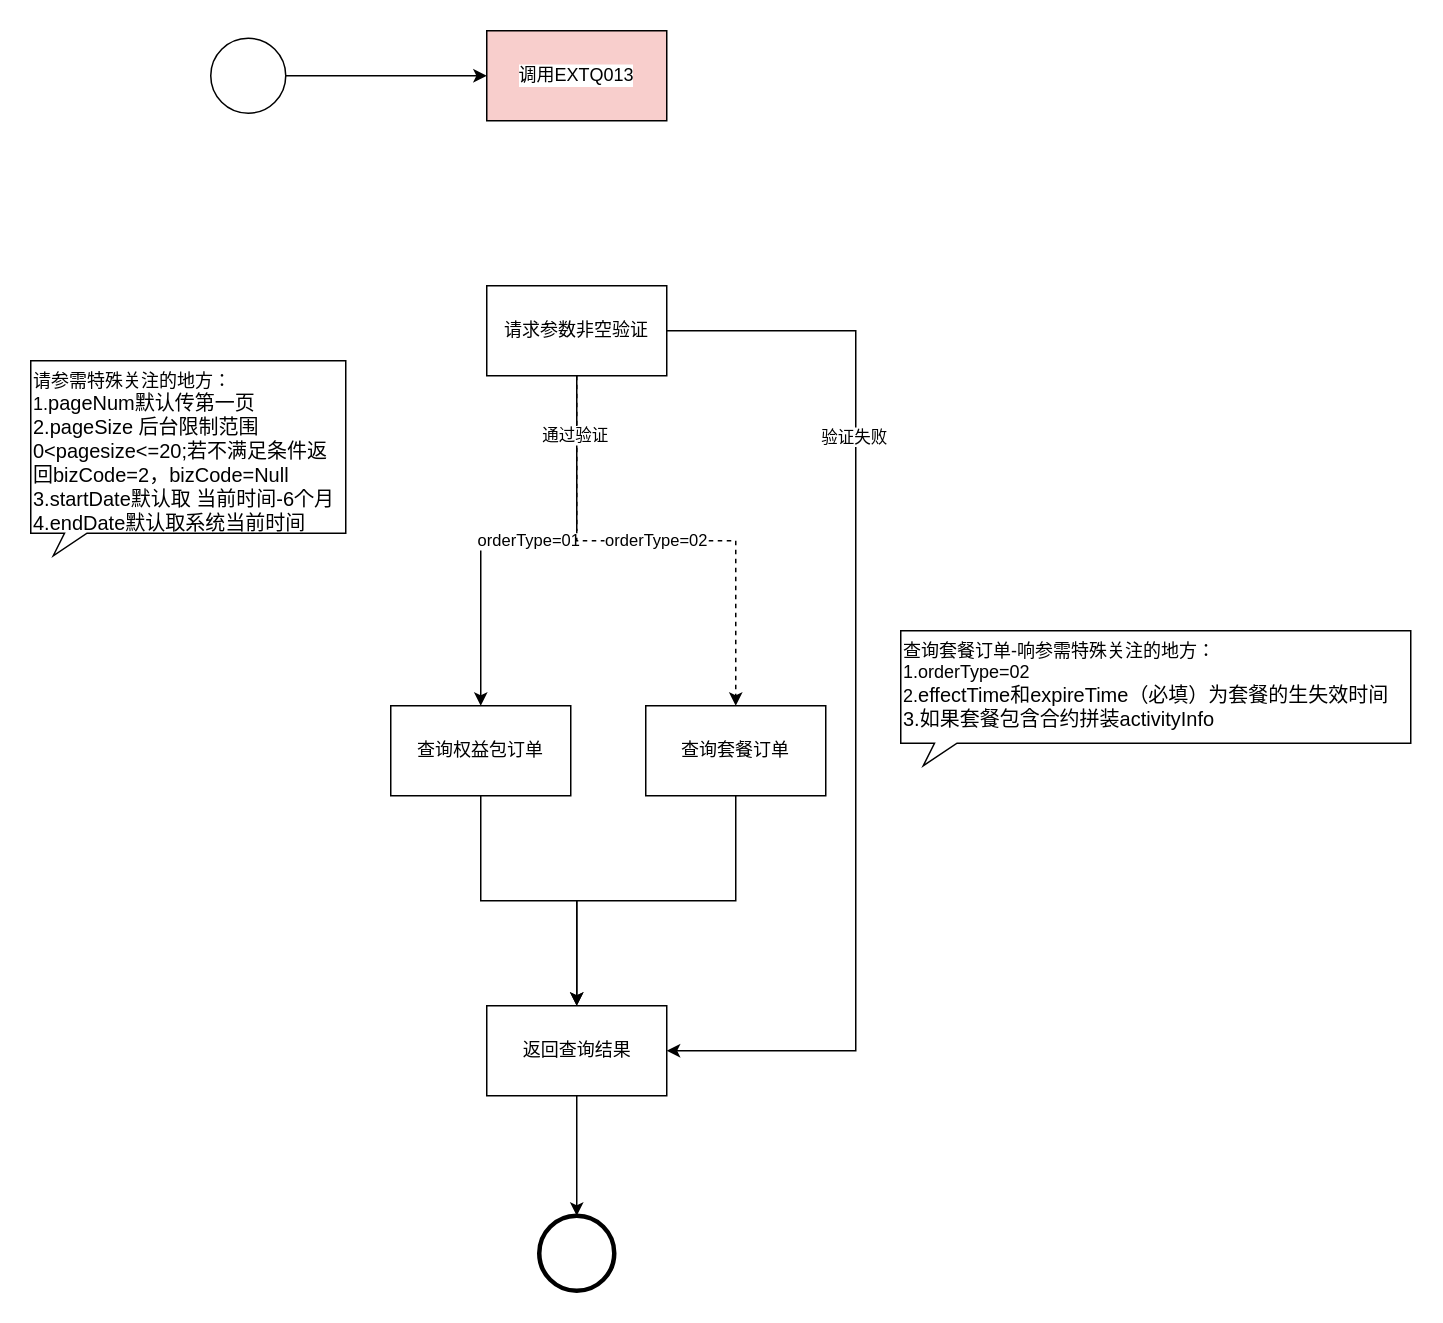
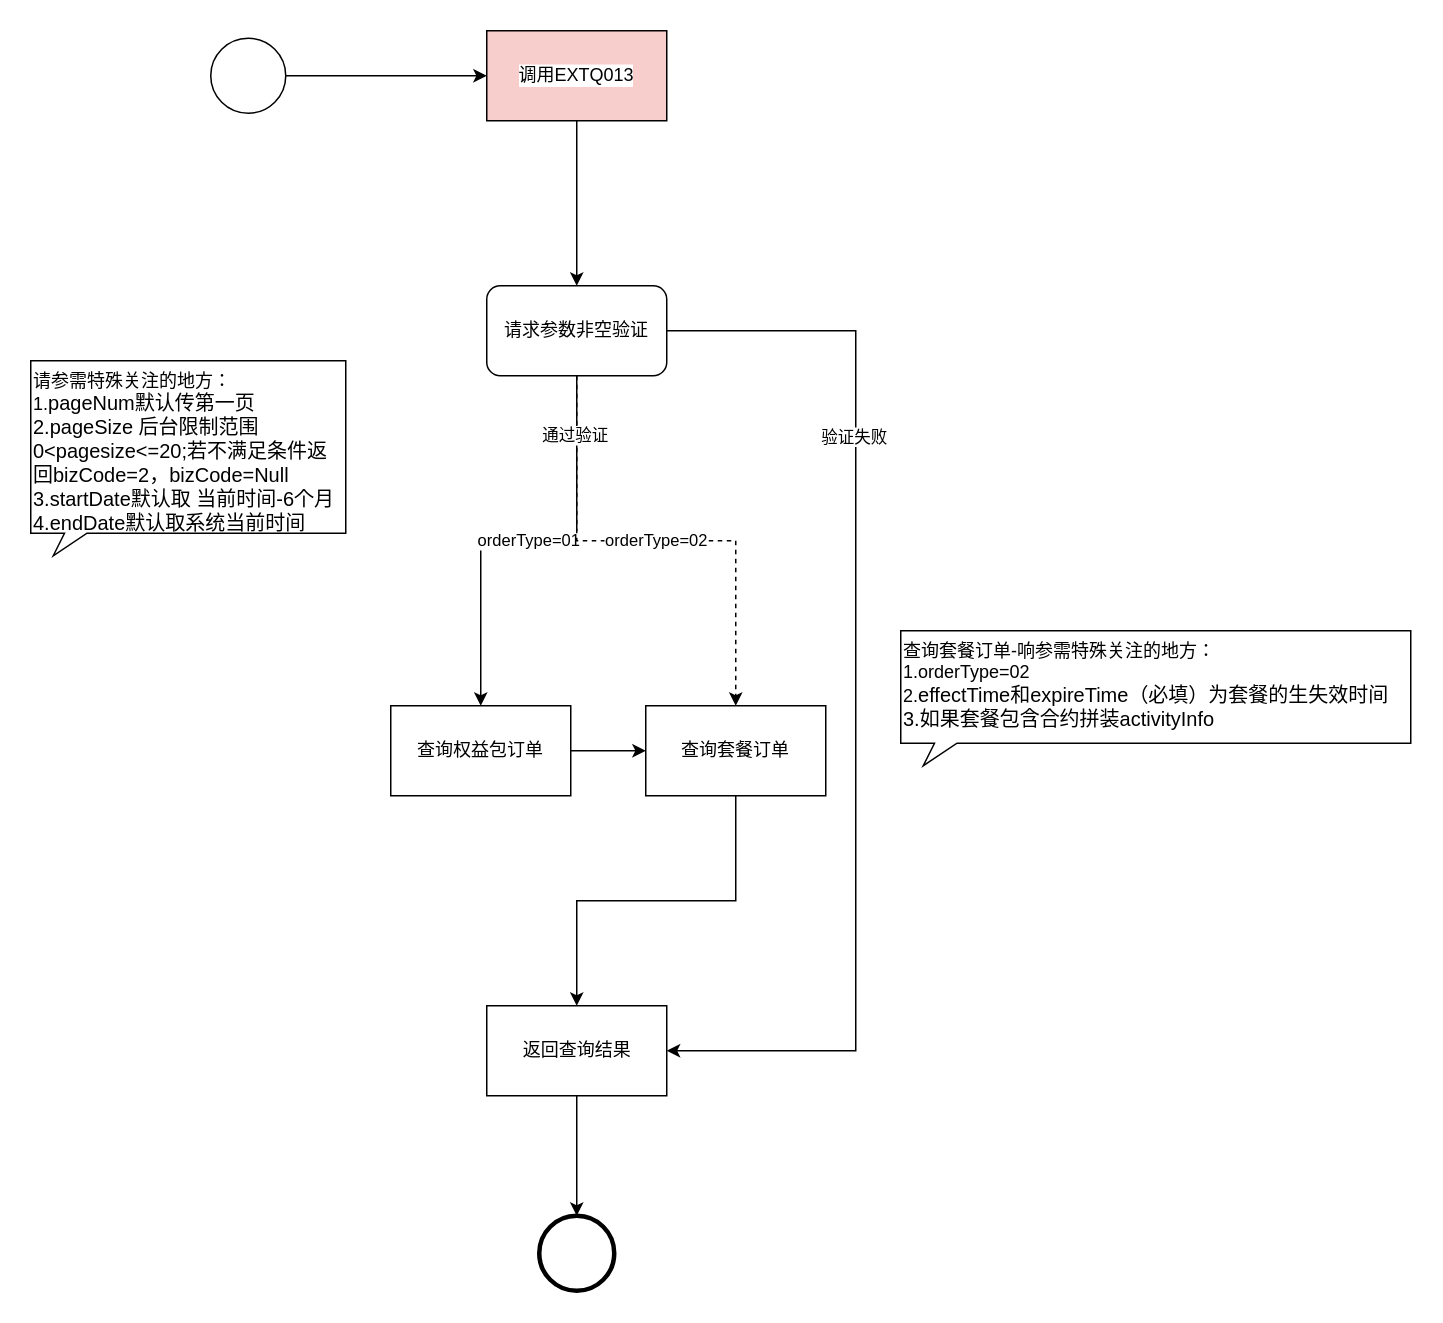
edge "调用EXTQ013" -> "请求参数非空验证": added
node "请求参数非空验证": shape rectangle -> rounded rectangle
edge "查询权益包订单" -> "返回查询结果": now "查询权益包订单" -> "查询套餐订单"
